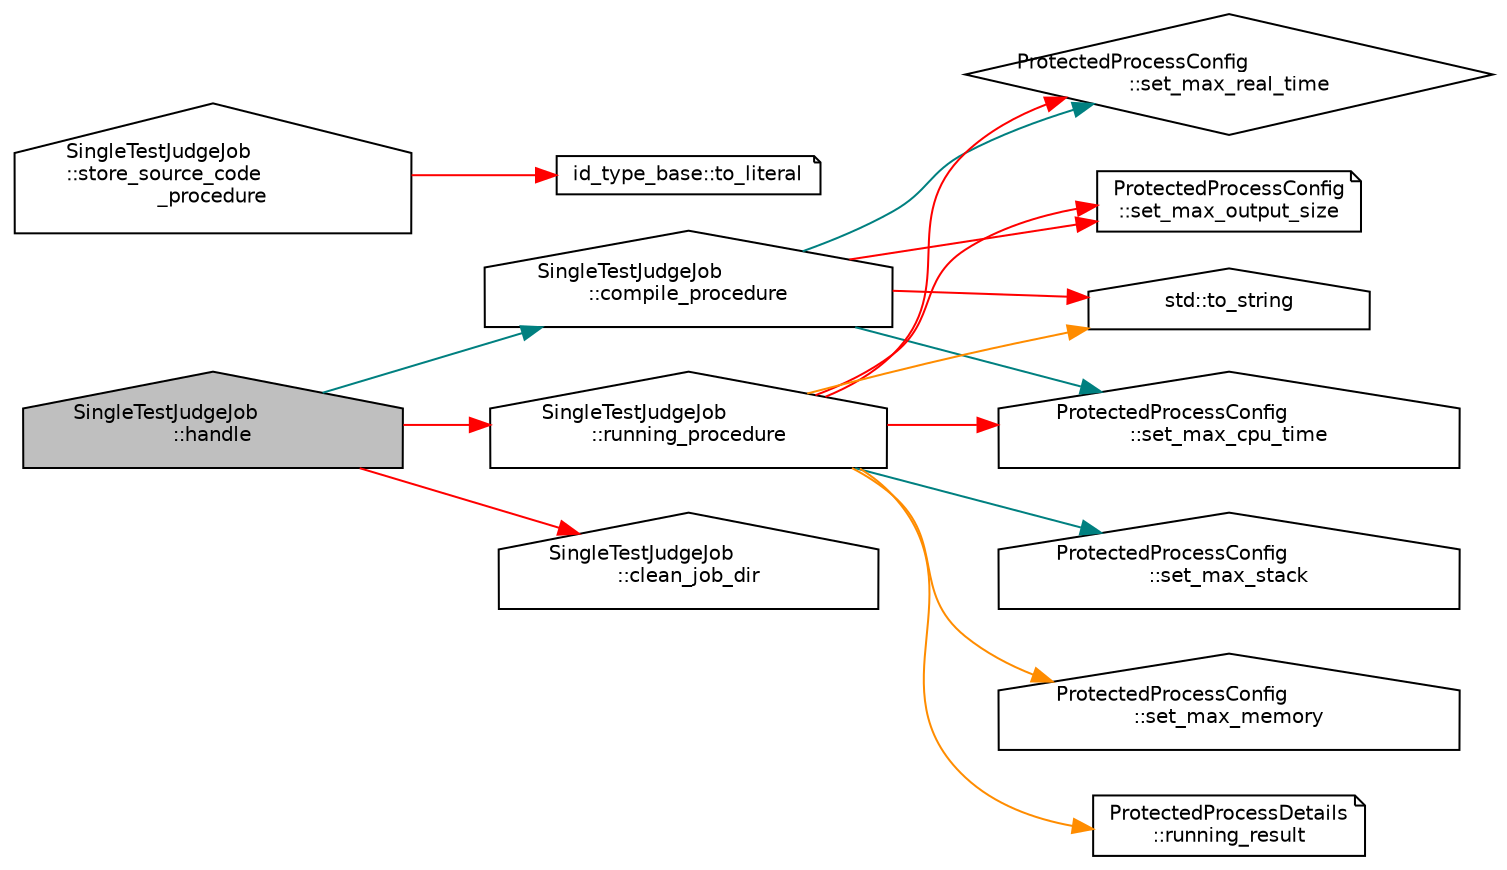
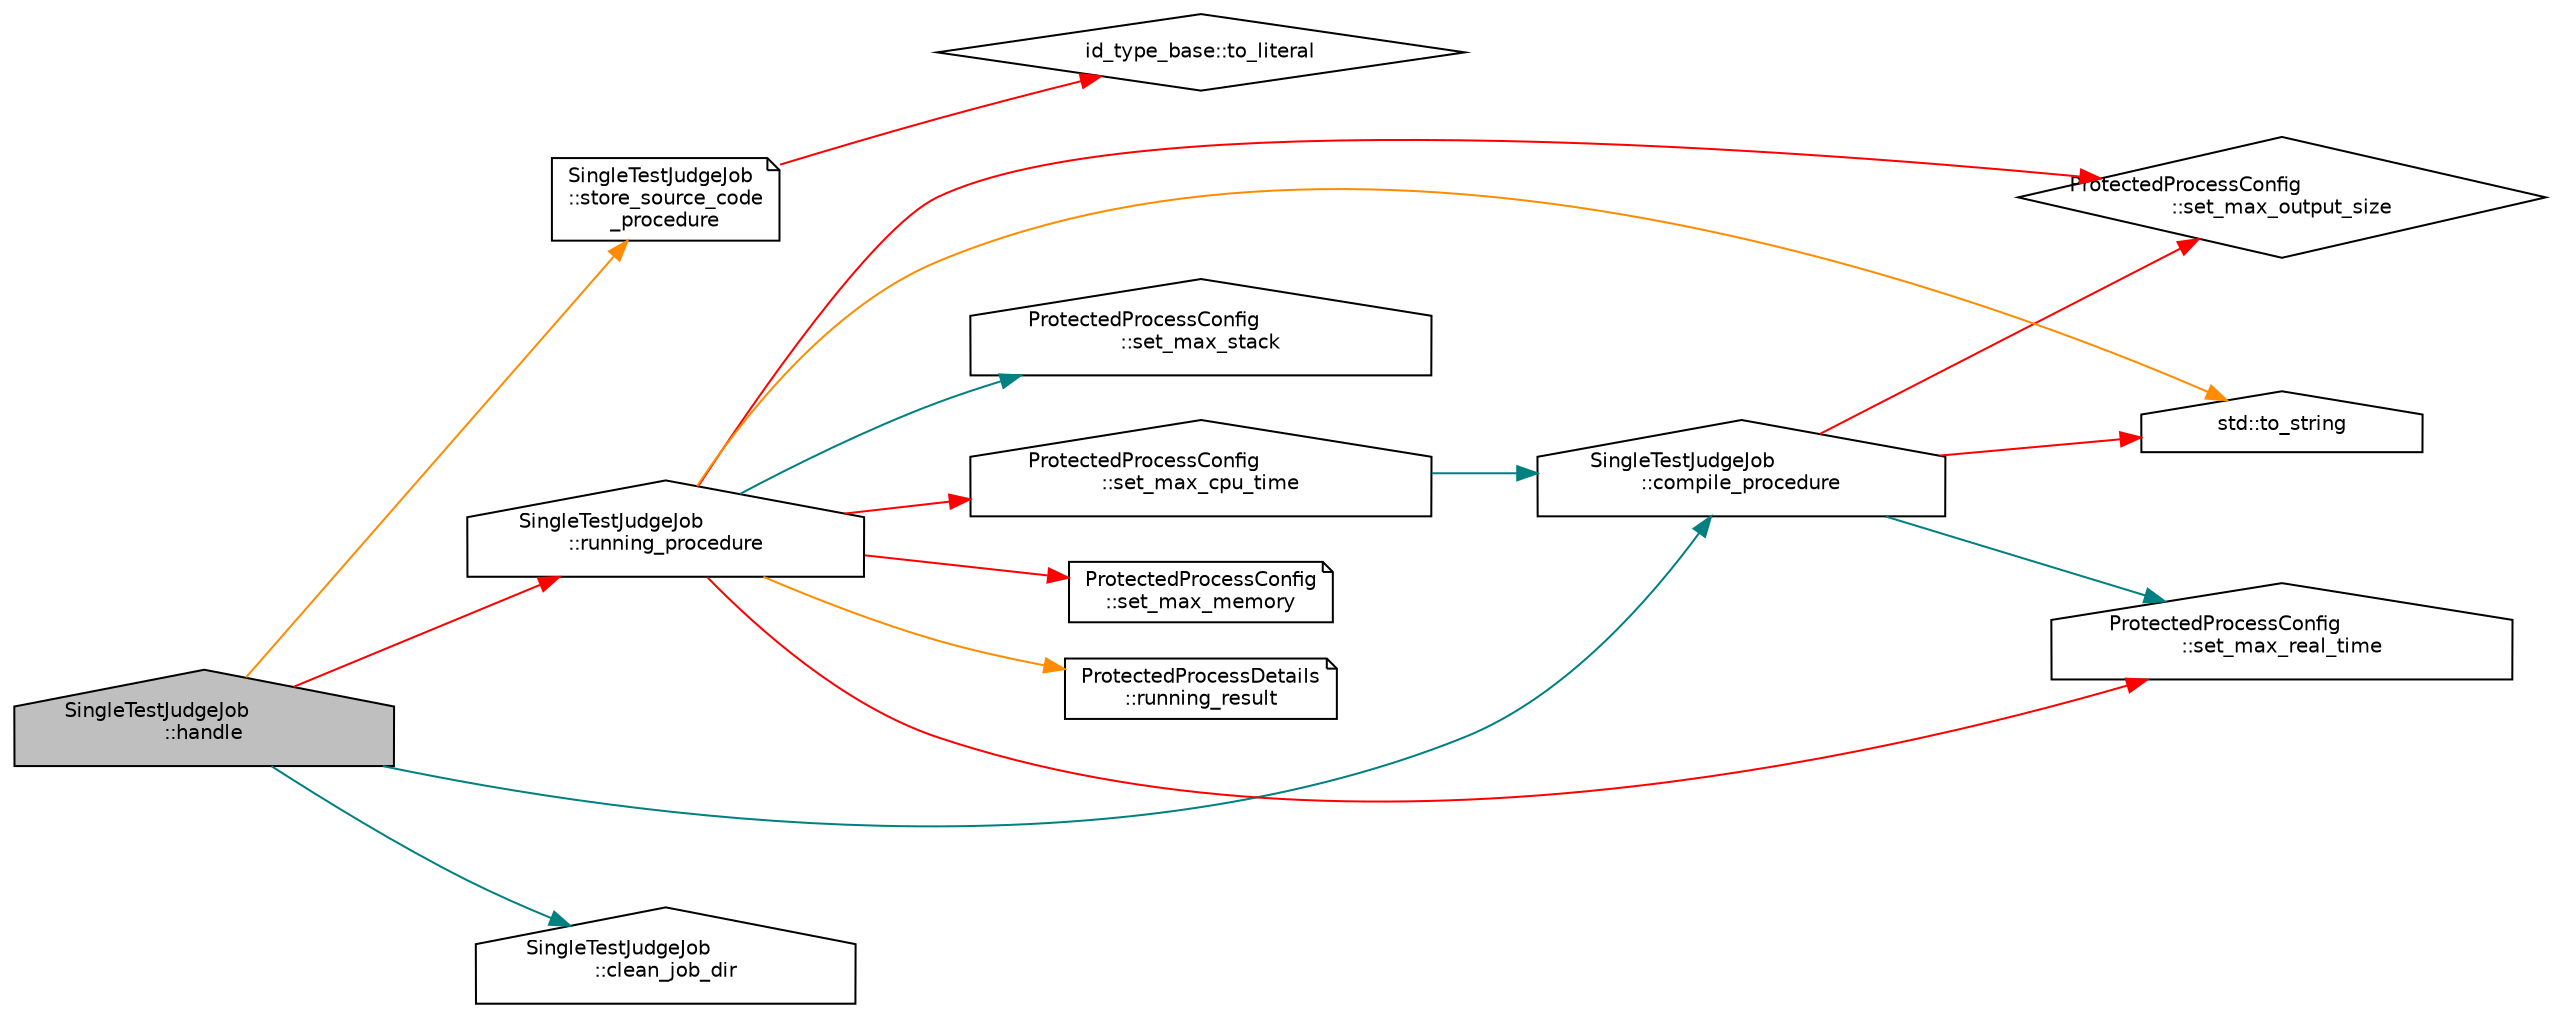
node "ProtectedProcessConfig ::set_max_real_time": shape diamond -> house
node "SingleTestJudgeJob ::store_source_code _procedure": shape house -> note
node "id_type_base::to_literal": shape note -> diamond
node "ProtectedProcessConfig ::set_max_output_size": shape note -> diamond
edge "SingleTestJudgeJob ::compile_procedure" -> "ProtectedProcessConfig ::set_max_cpu_time": reversed
edge "SingleTestJudgeJob ::handle" -> "SingleTestJudgeJob ::store_source_code _procedure": added
edge "SingleTestJudgeJob ::handle" -> "SingleTestJudgeJob ::clean_job_dir": color red -> teal
edge "SingleTestJudgeJob ::running_procedure" -> "ProtectedProcessConfig ::set_max_memory": color darkorange -> red
node "ProtectedProcessConfig ::set_max_memory": shape house -> note
